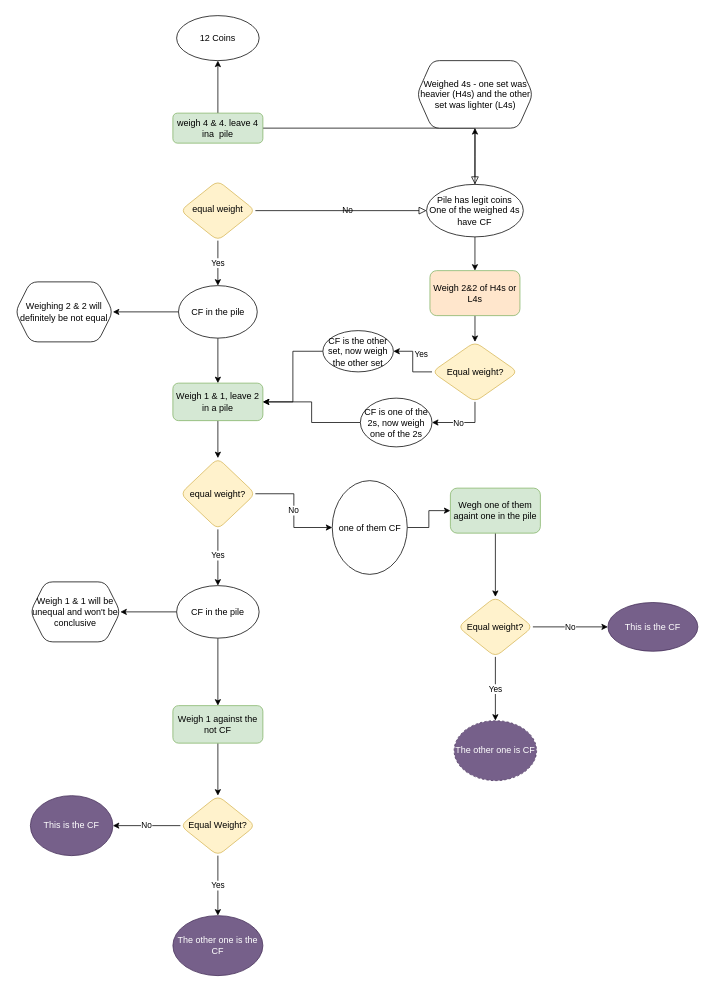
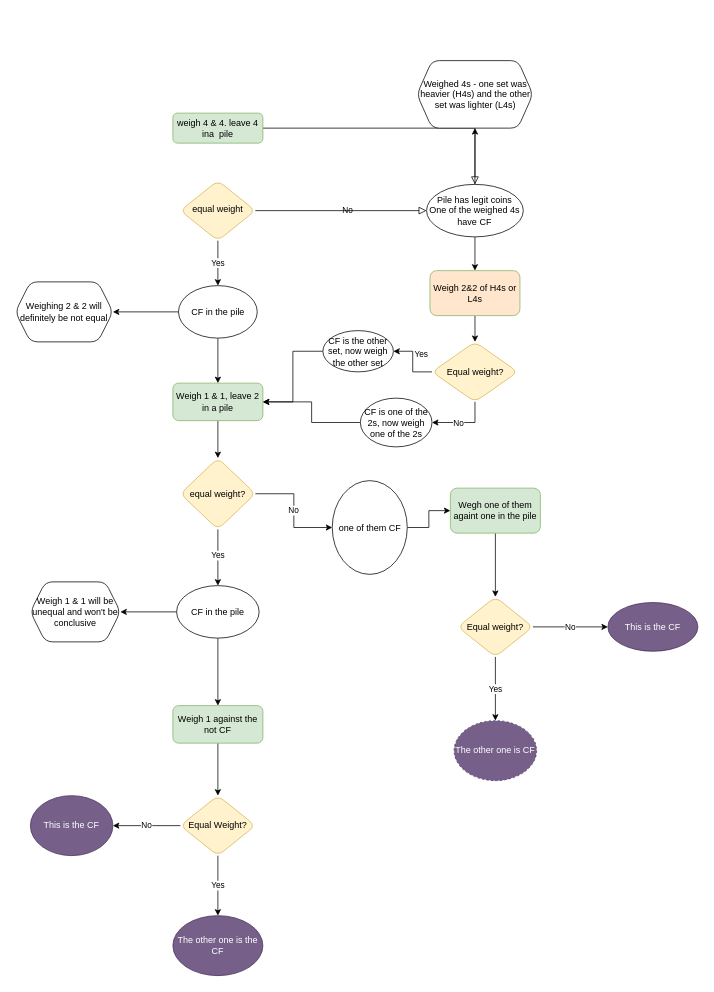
node "12 Coins": removed
edge "weigh 4 & 4. leave 4 ina pile" -> "12 Coins": removed
